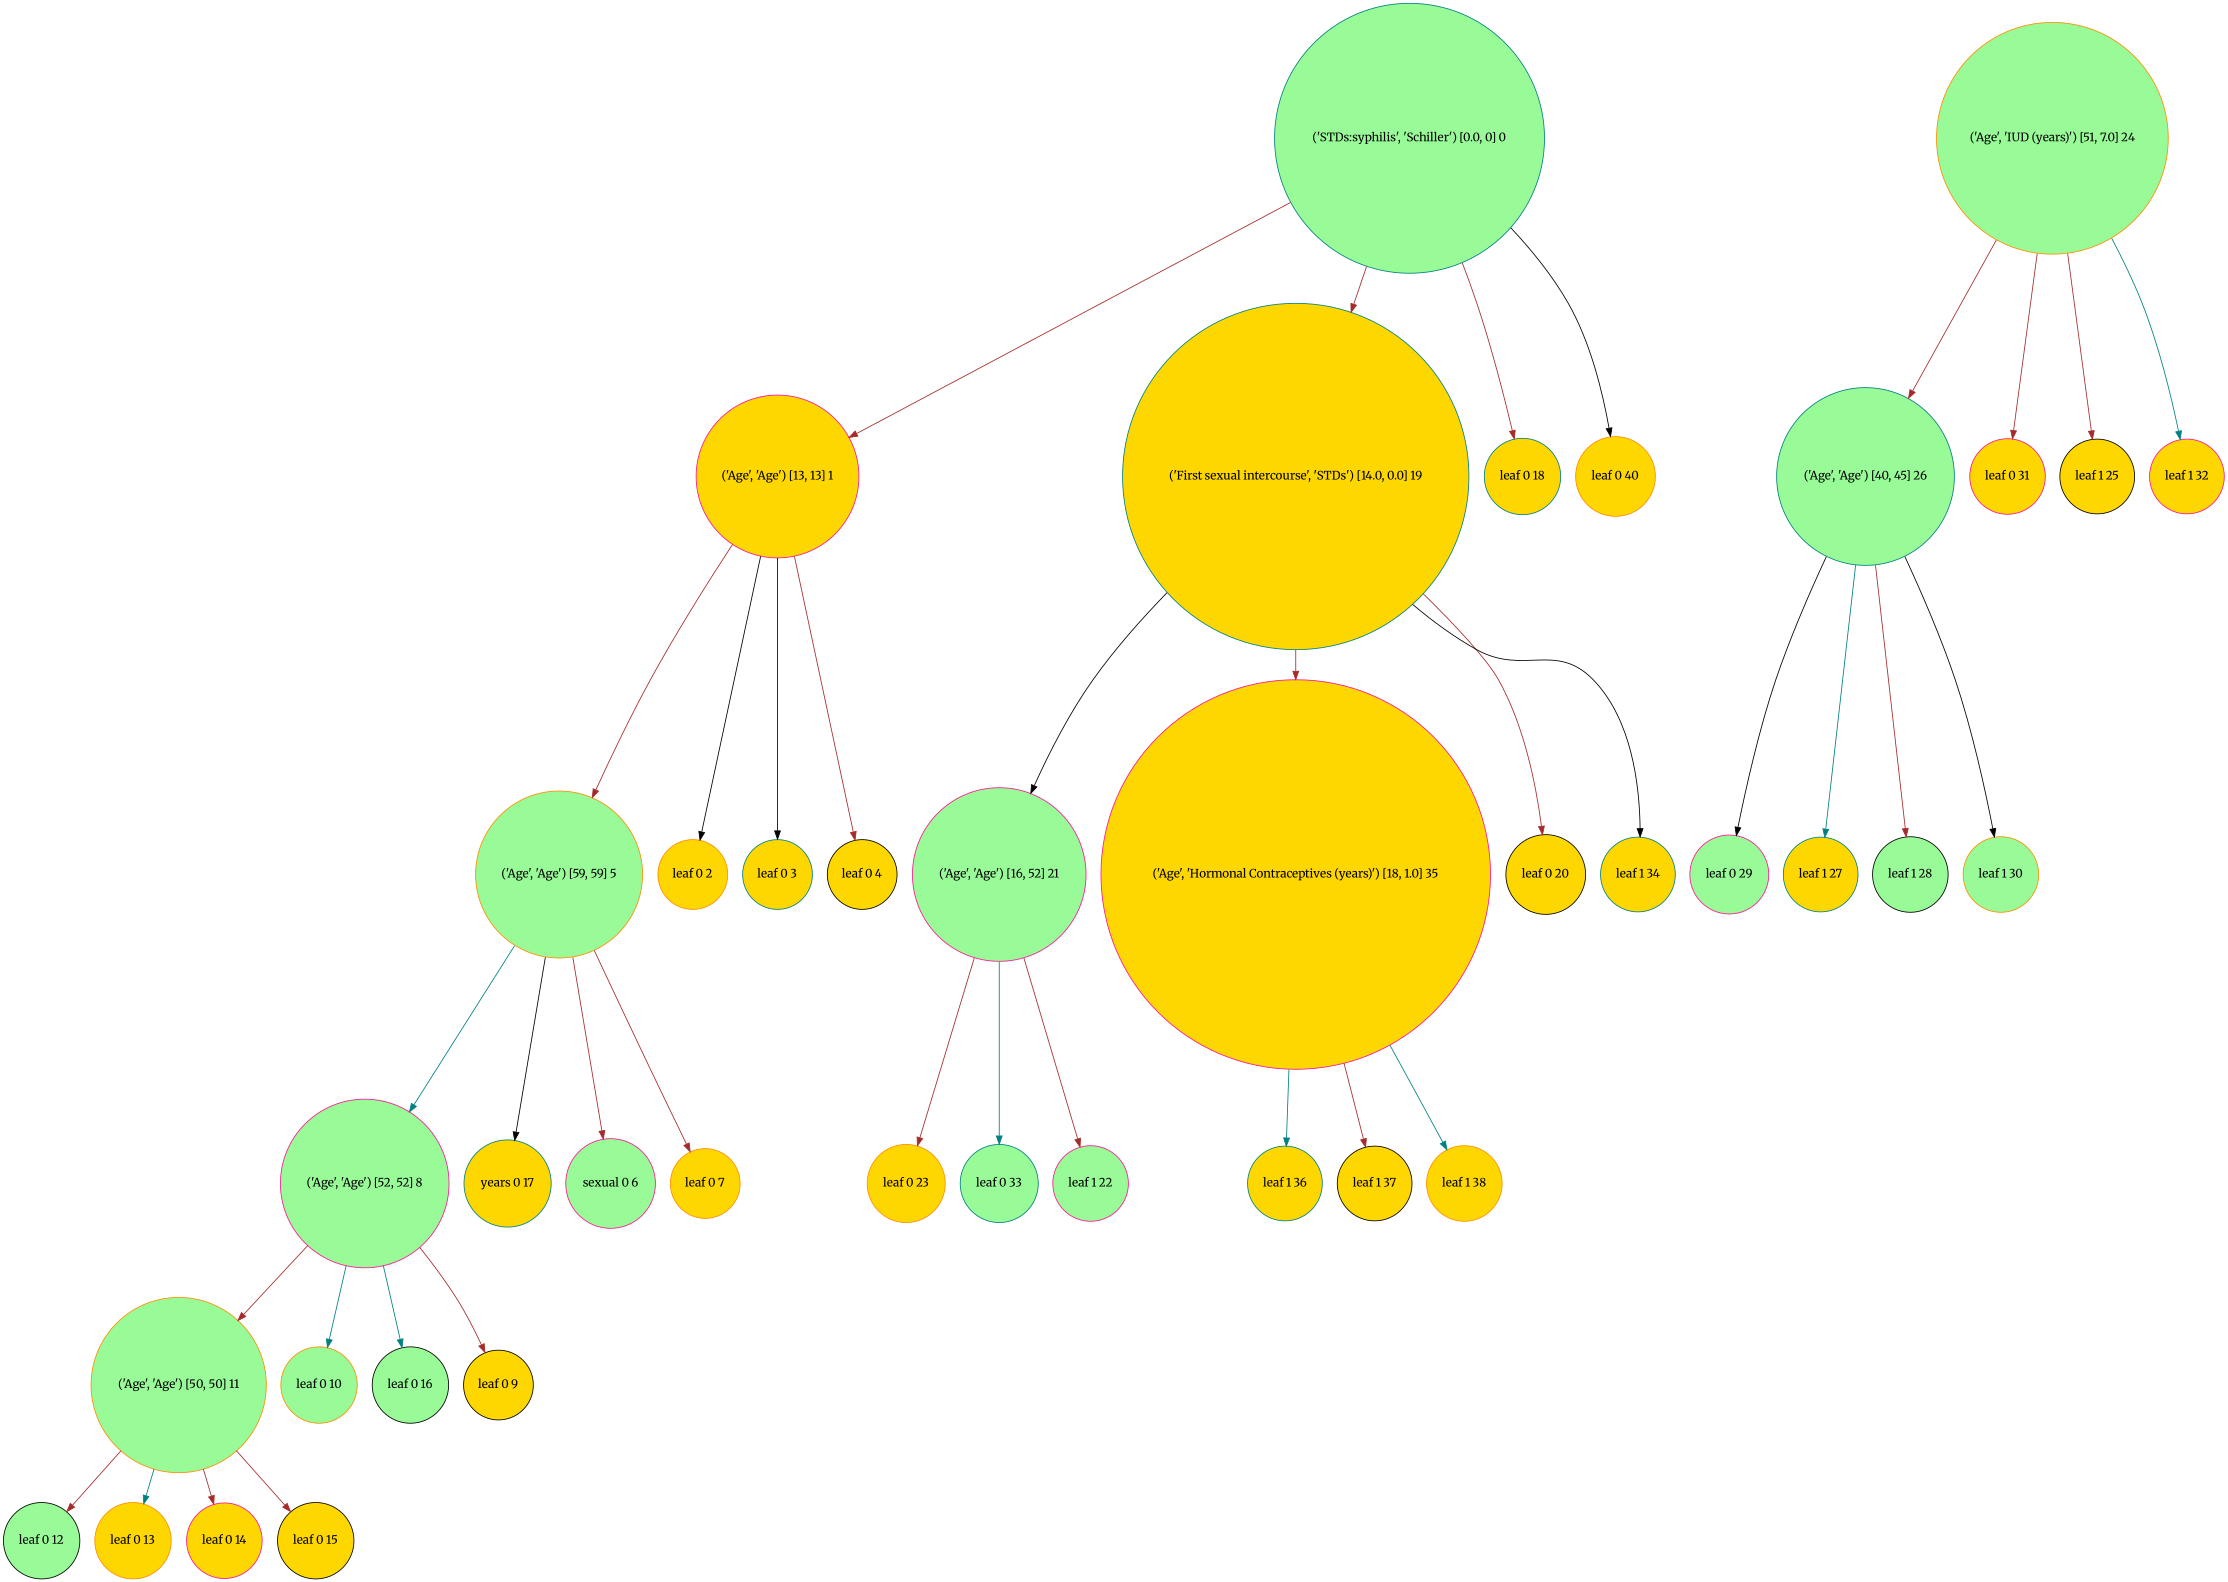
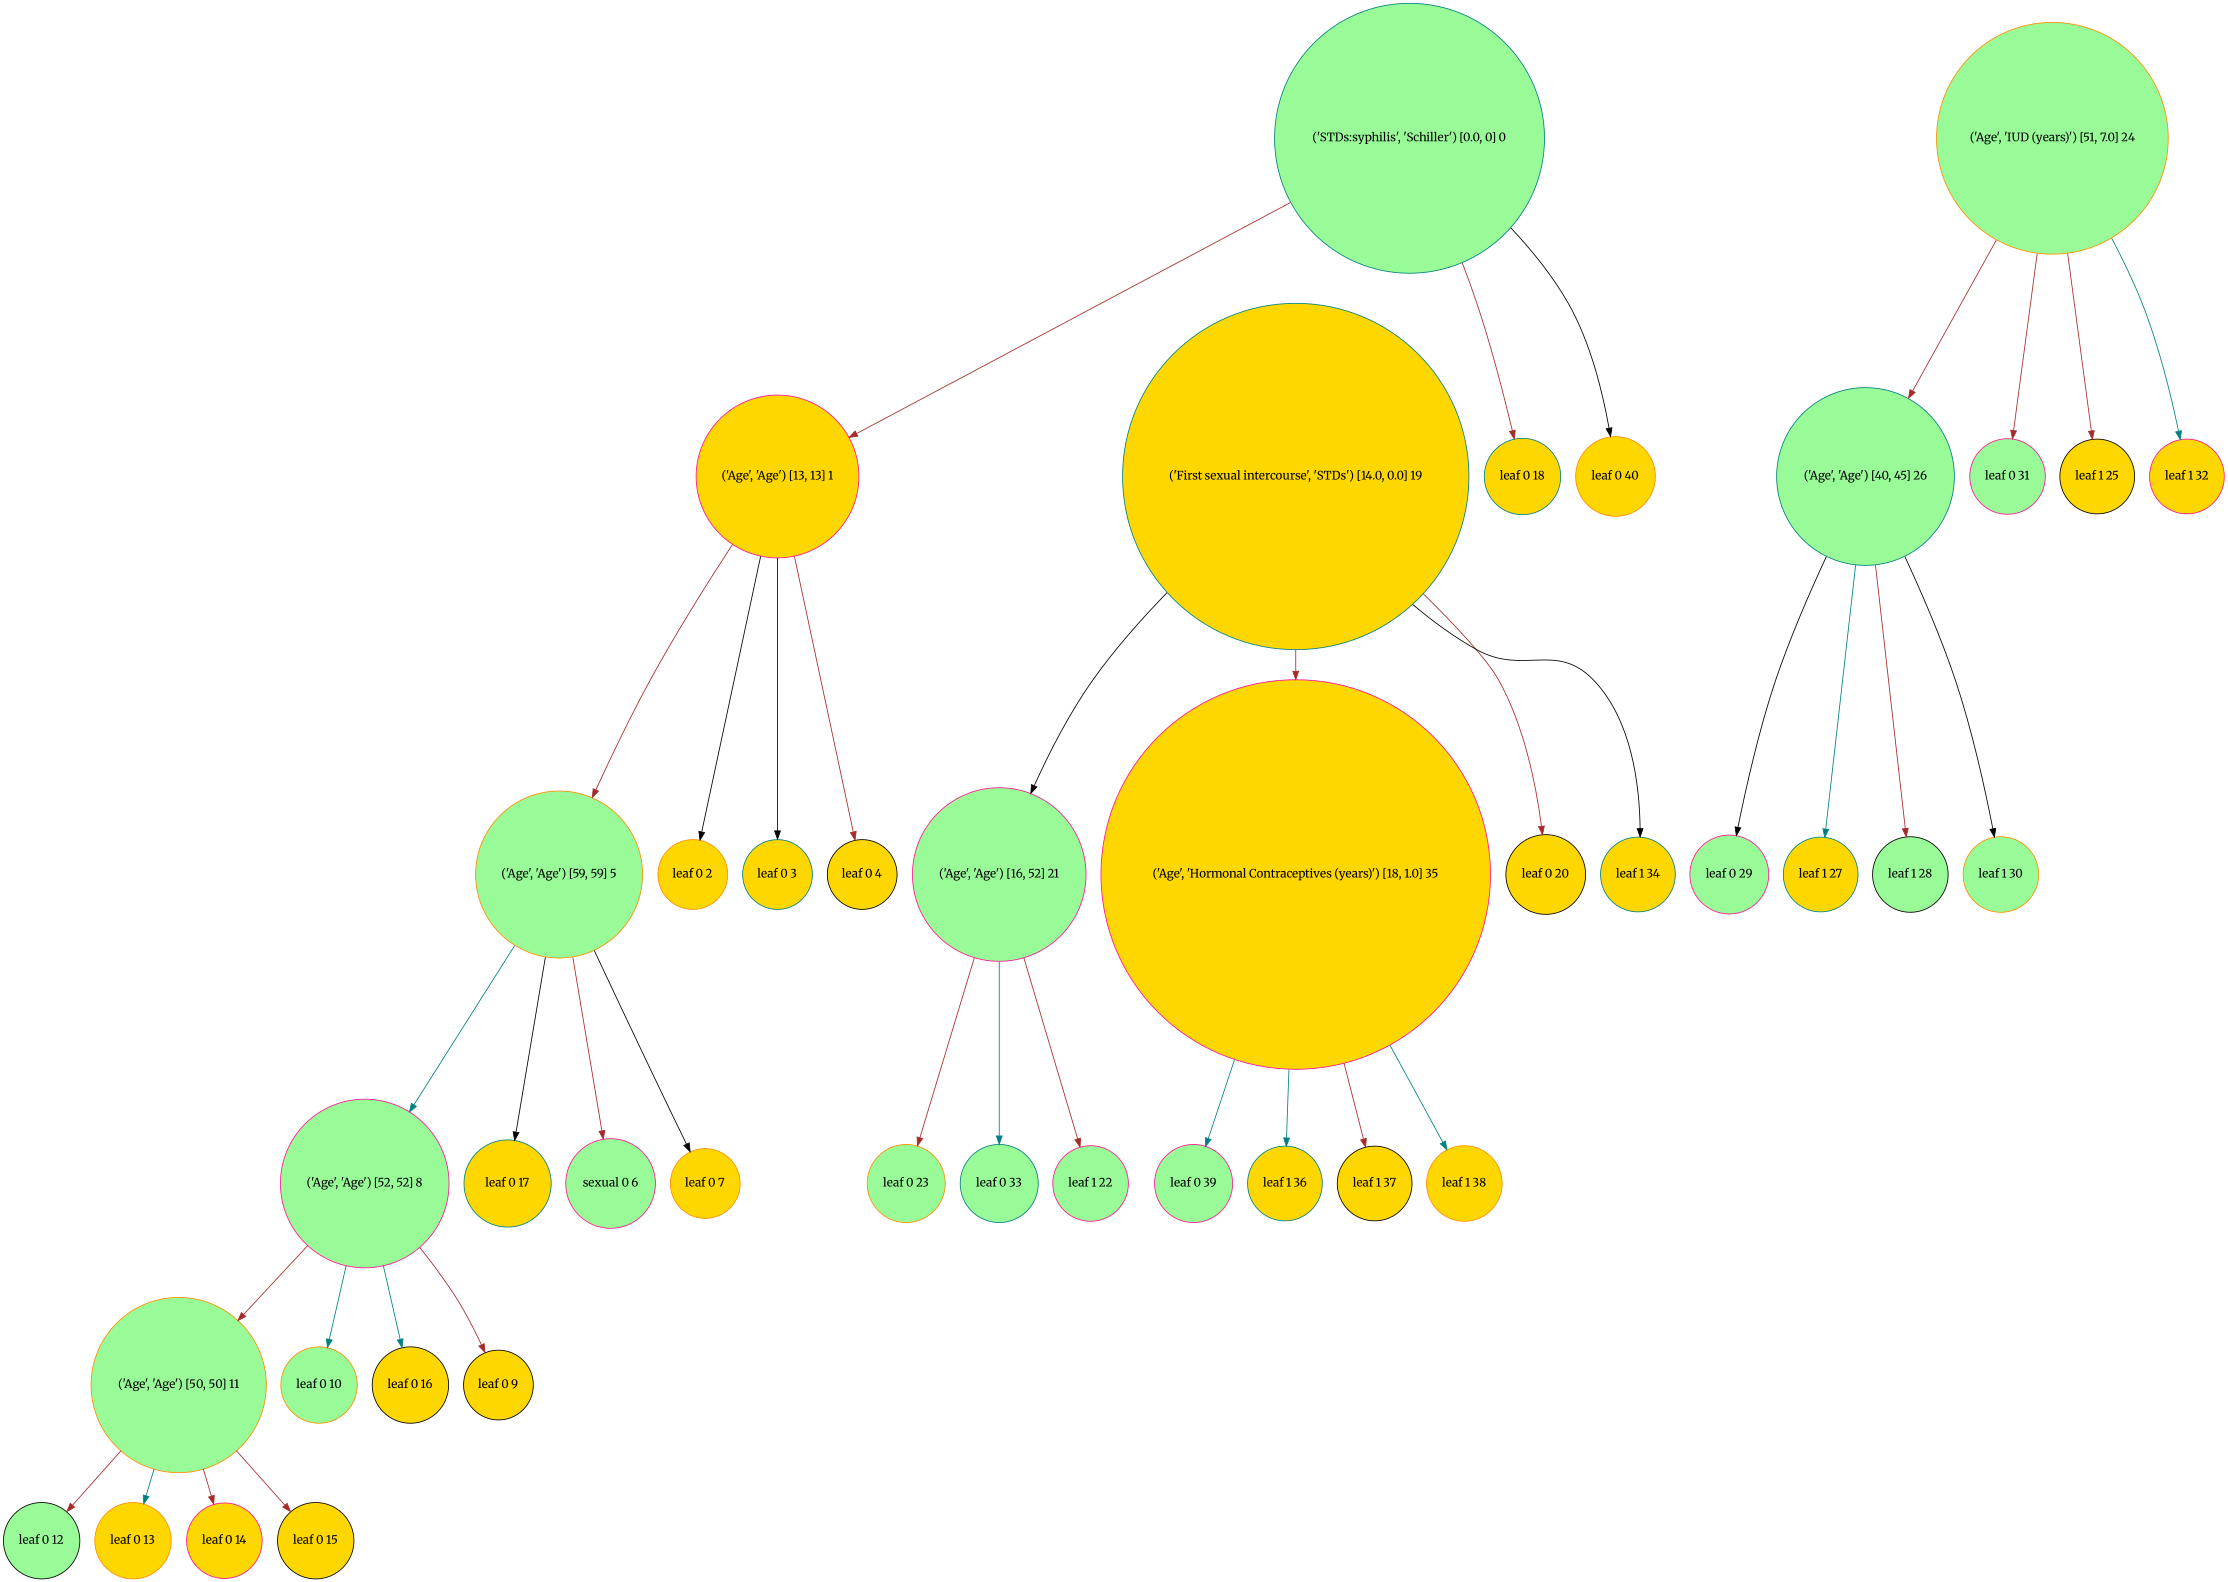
edge "('STDs:syphilis', 'Schiller') [0.0, 0] 0" -> "('First sexual intercourse', 'STDs') [14.0, 0.0] 19": removed
node "leaf 0 31": fillcolor gold -> palegreen
edge "('Age', 'Age') [59, 59] 5" -> "leaf 0 7": color brown -> black
node "years 0 17": label "years 0 17" -> "leaf 0 17"
node "leaf 0 23": fillcolor gold -> palegreen
node "leaf 0 39": added
node "leaf 0 16": fillcolor palegreen -> gold
